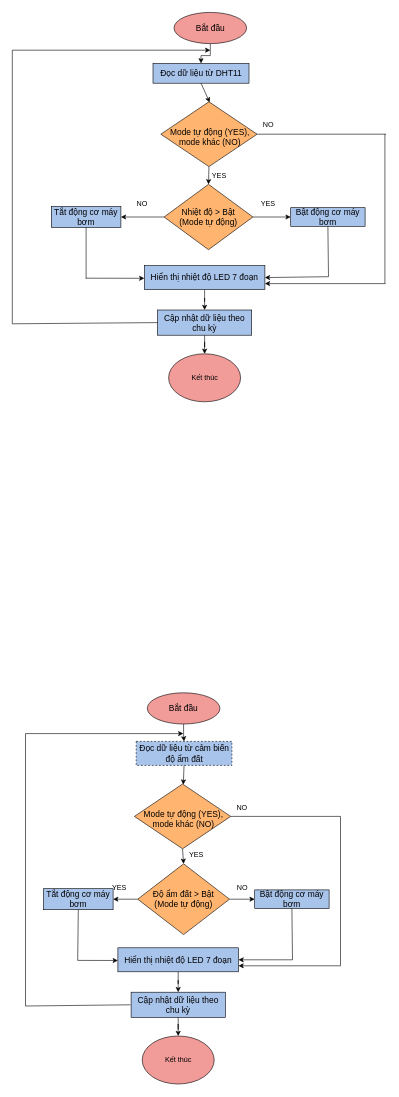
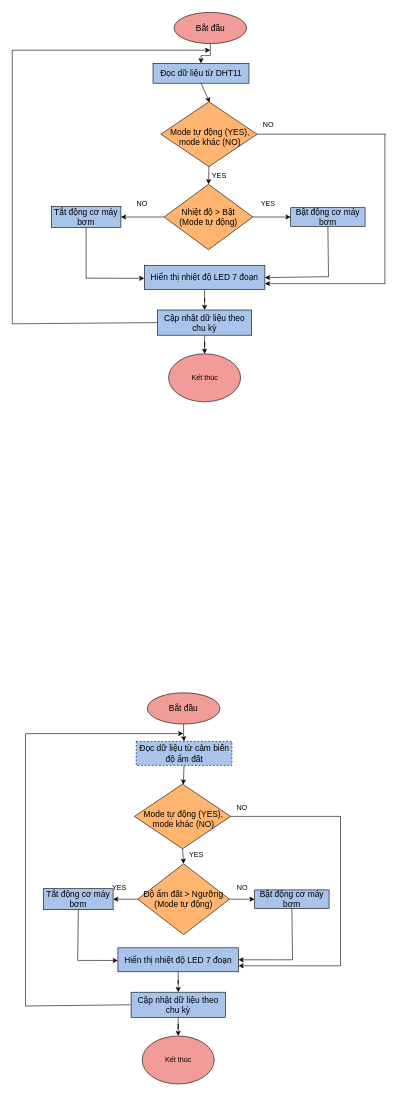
node "Độ ẩm đất > Bật (Mode tự động)": label "Độ ẩm đất > Bật (Mode tự động)" -> "Độ ẩm đất > Ngưỡng (Mode tự động)"
